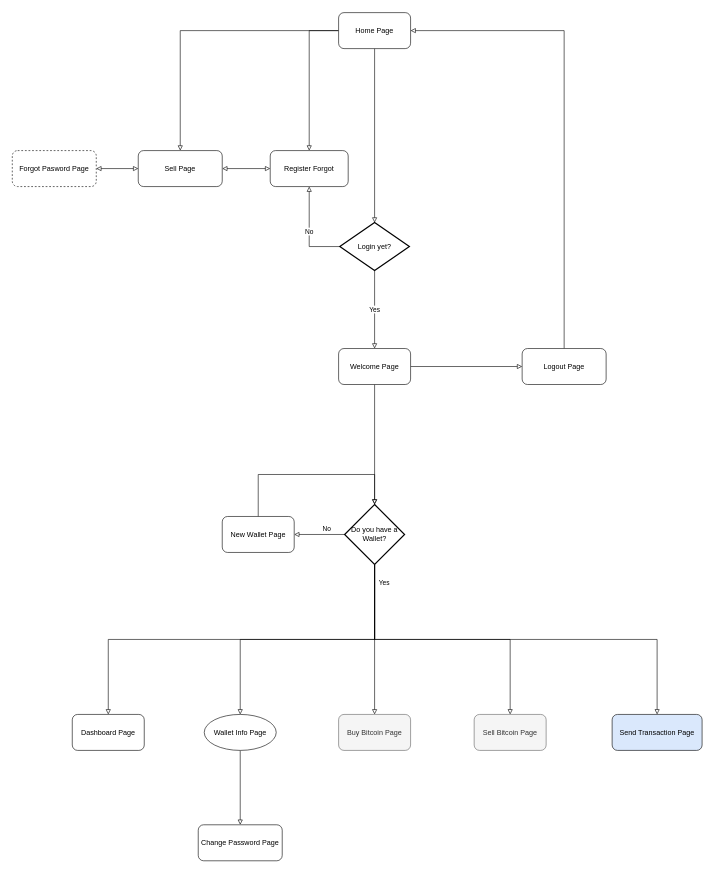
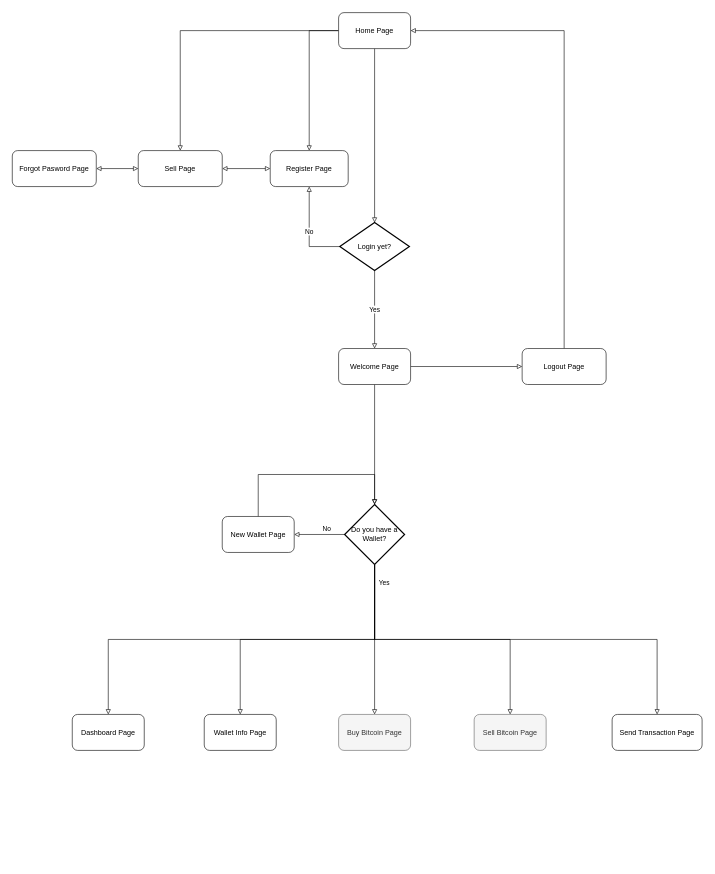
node "Forgot Pasword Page": style dashed -> solid
node "Register Forgot": label "Register Forgot" -> "Register Page"
node "Wallet Info Page": shape ellipse -> rounded rectangle
node "Send Transaction Page": fillcolor #dae8fc -> #ffffff
edge "Wallet Info Page" -> "Change Password Page": removed
node "Change Password Page": removed
